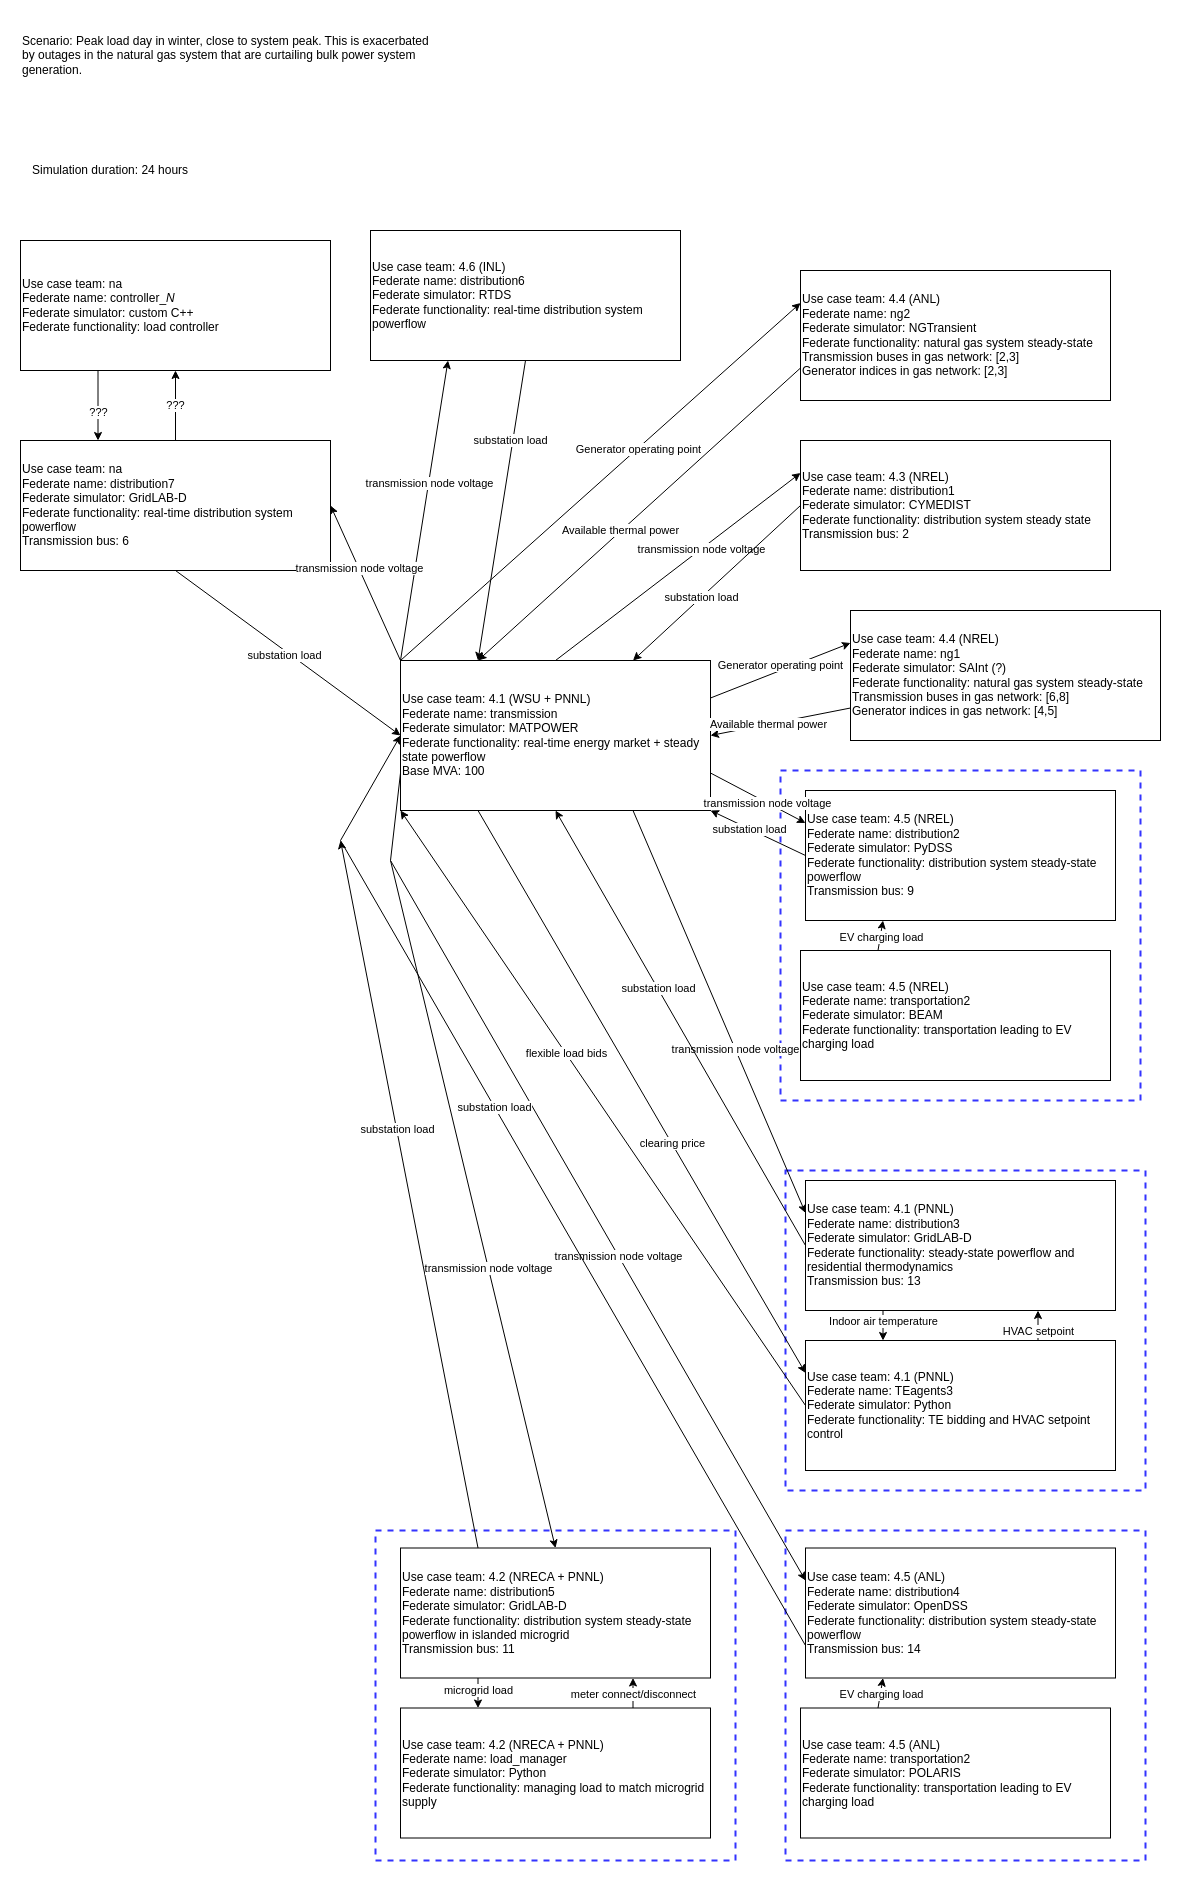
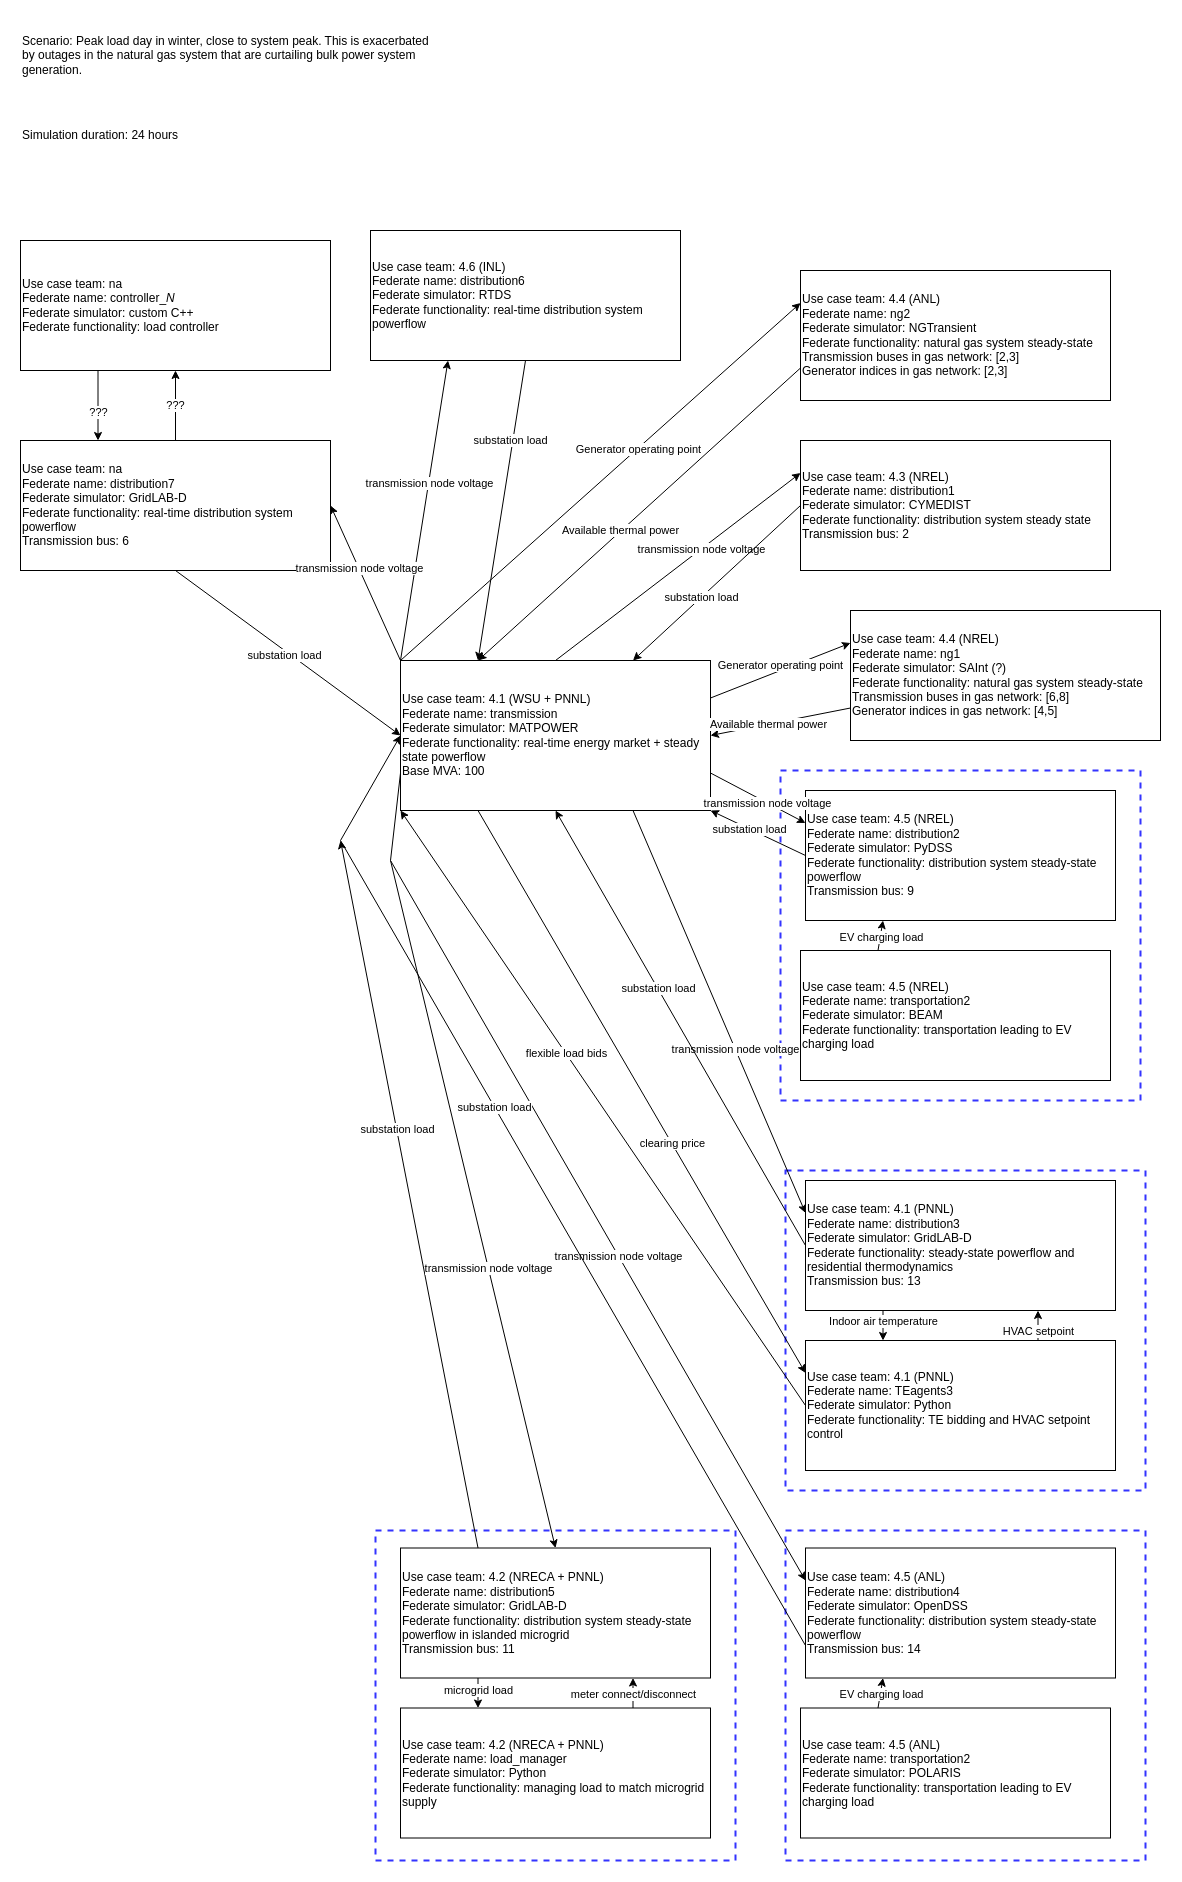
node "Simulation duration: 24 hours": moved (236, 171) -> (226, 136)
